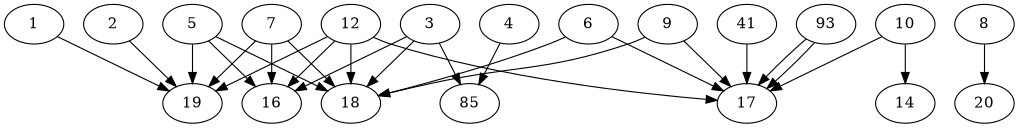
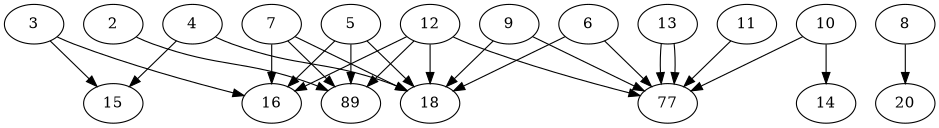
node "1": removed
node "41": label "41" -> "11"
node "93": label "93" -> "13"
edge "3" -> "18": now "4" -> "18"
node "19": label "19" -> "89"
node "85": label "85" -> "15"
node "17": label "17" -> "77"
